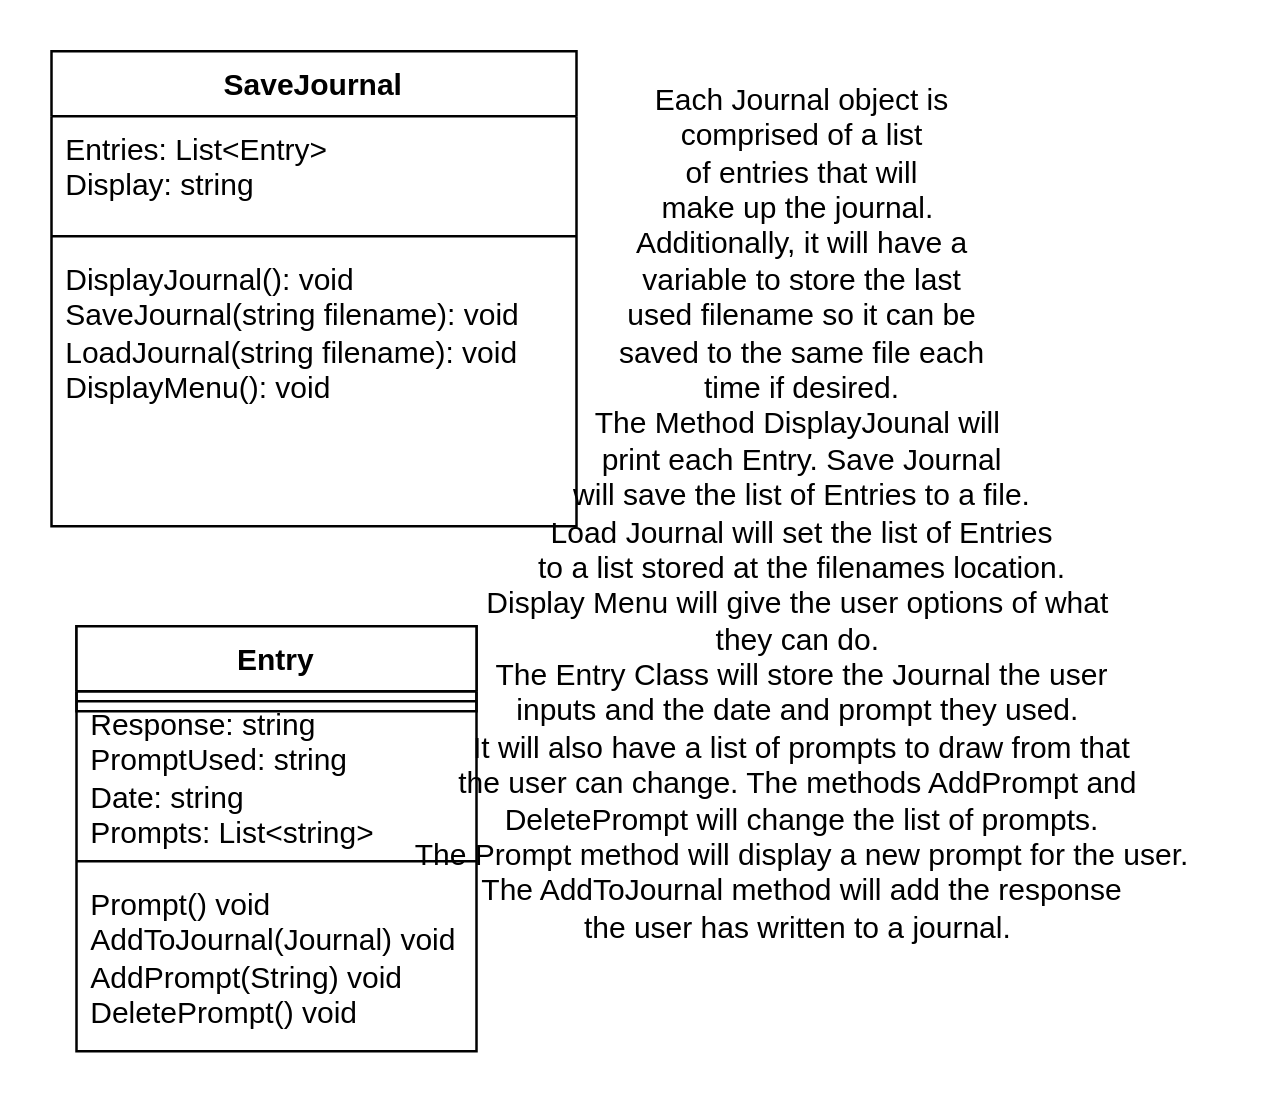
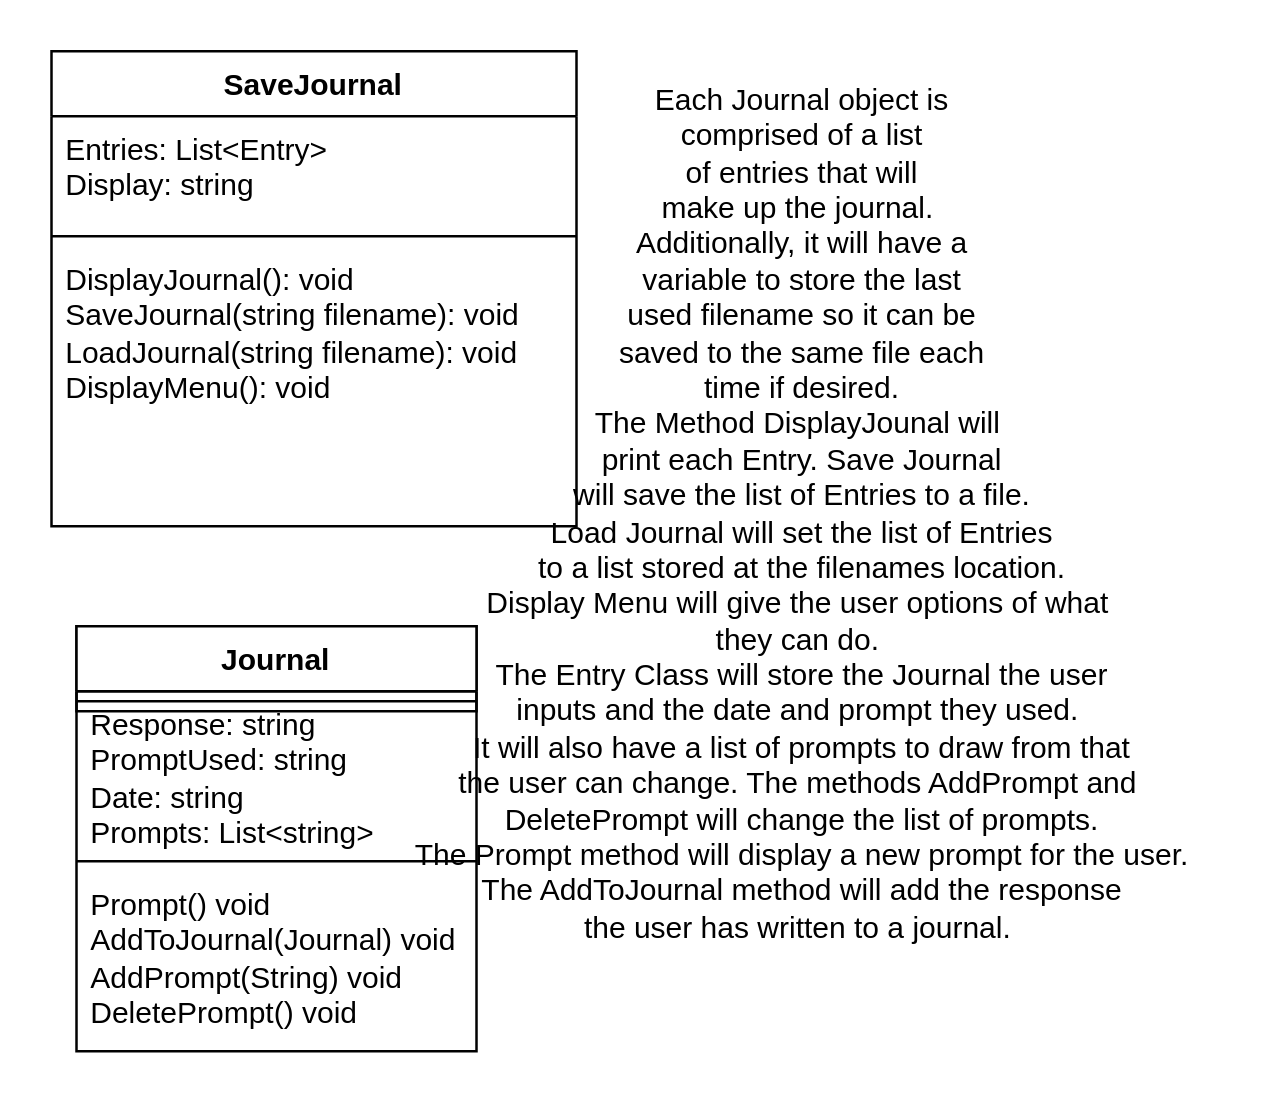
node "Entry": label "Entry" -> "Journal"
